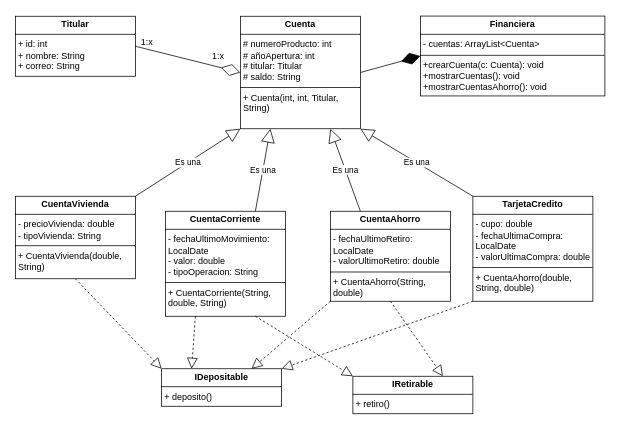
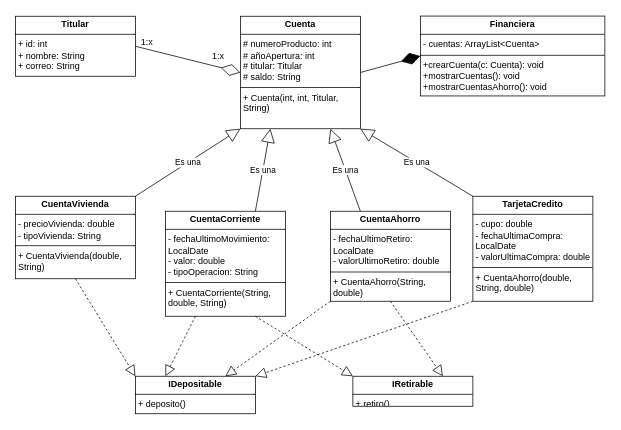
node "IDepositable + deposito()": moved (222, 387) -> (195, 395)
node "IRetirable + retiro()": size 120x38 -> 120x30
